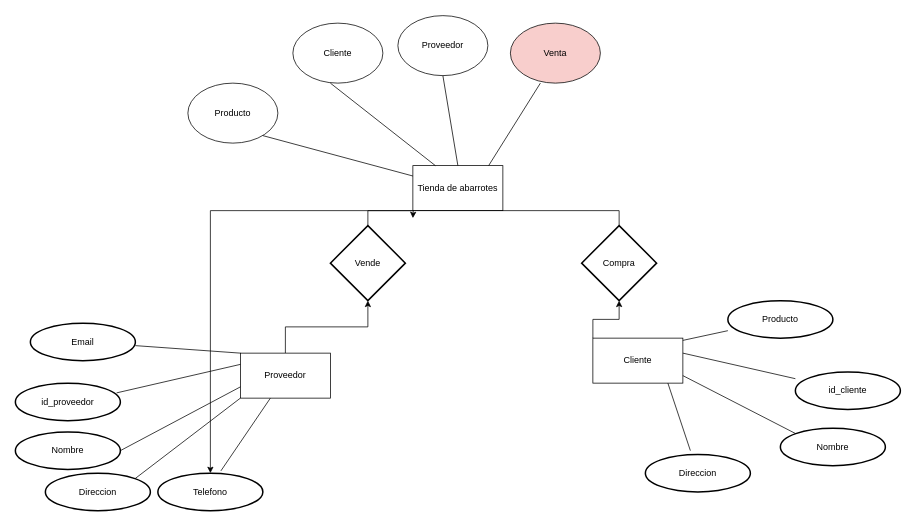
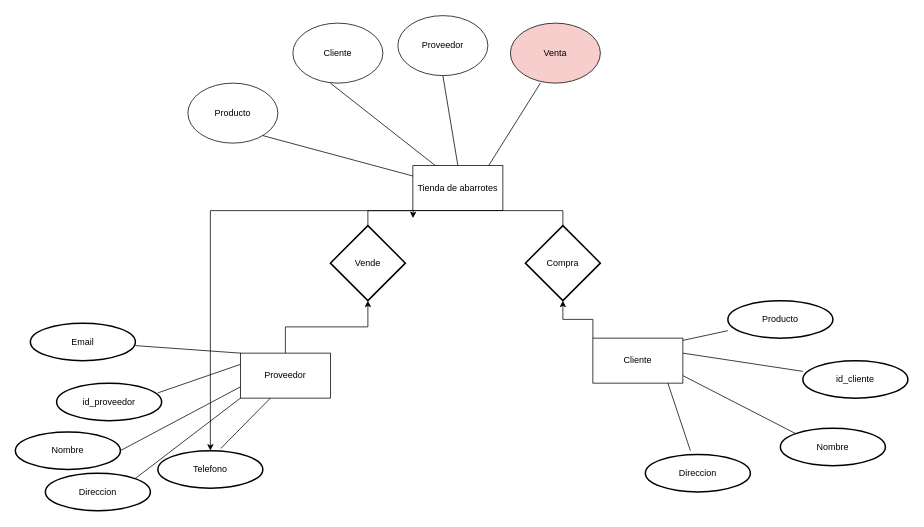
node "Compra": moved (619, 263) -> (563, 263)
node "id_cliente": moved (848, 390) -> (855, 379)
node "id_proveedor": moved (68, 402) -> (109, 402)
node "Telefono": moved (210, 492) -> (210, 469)
